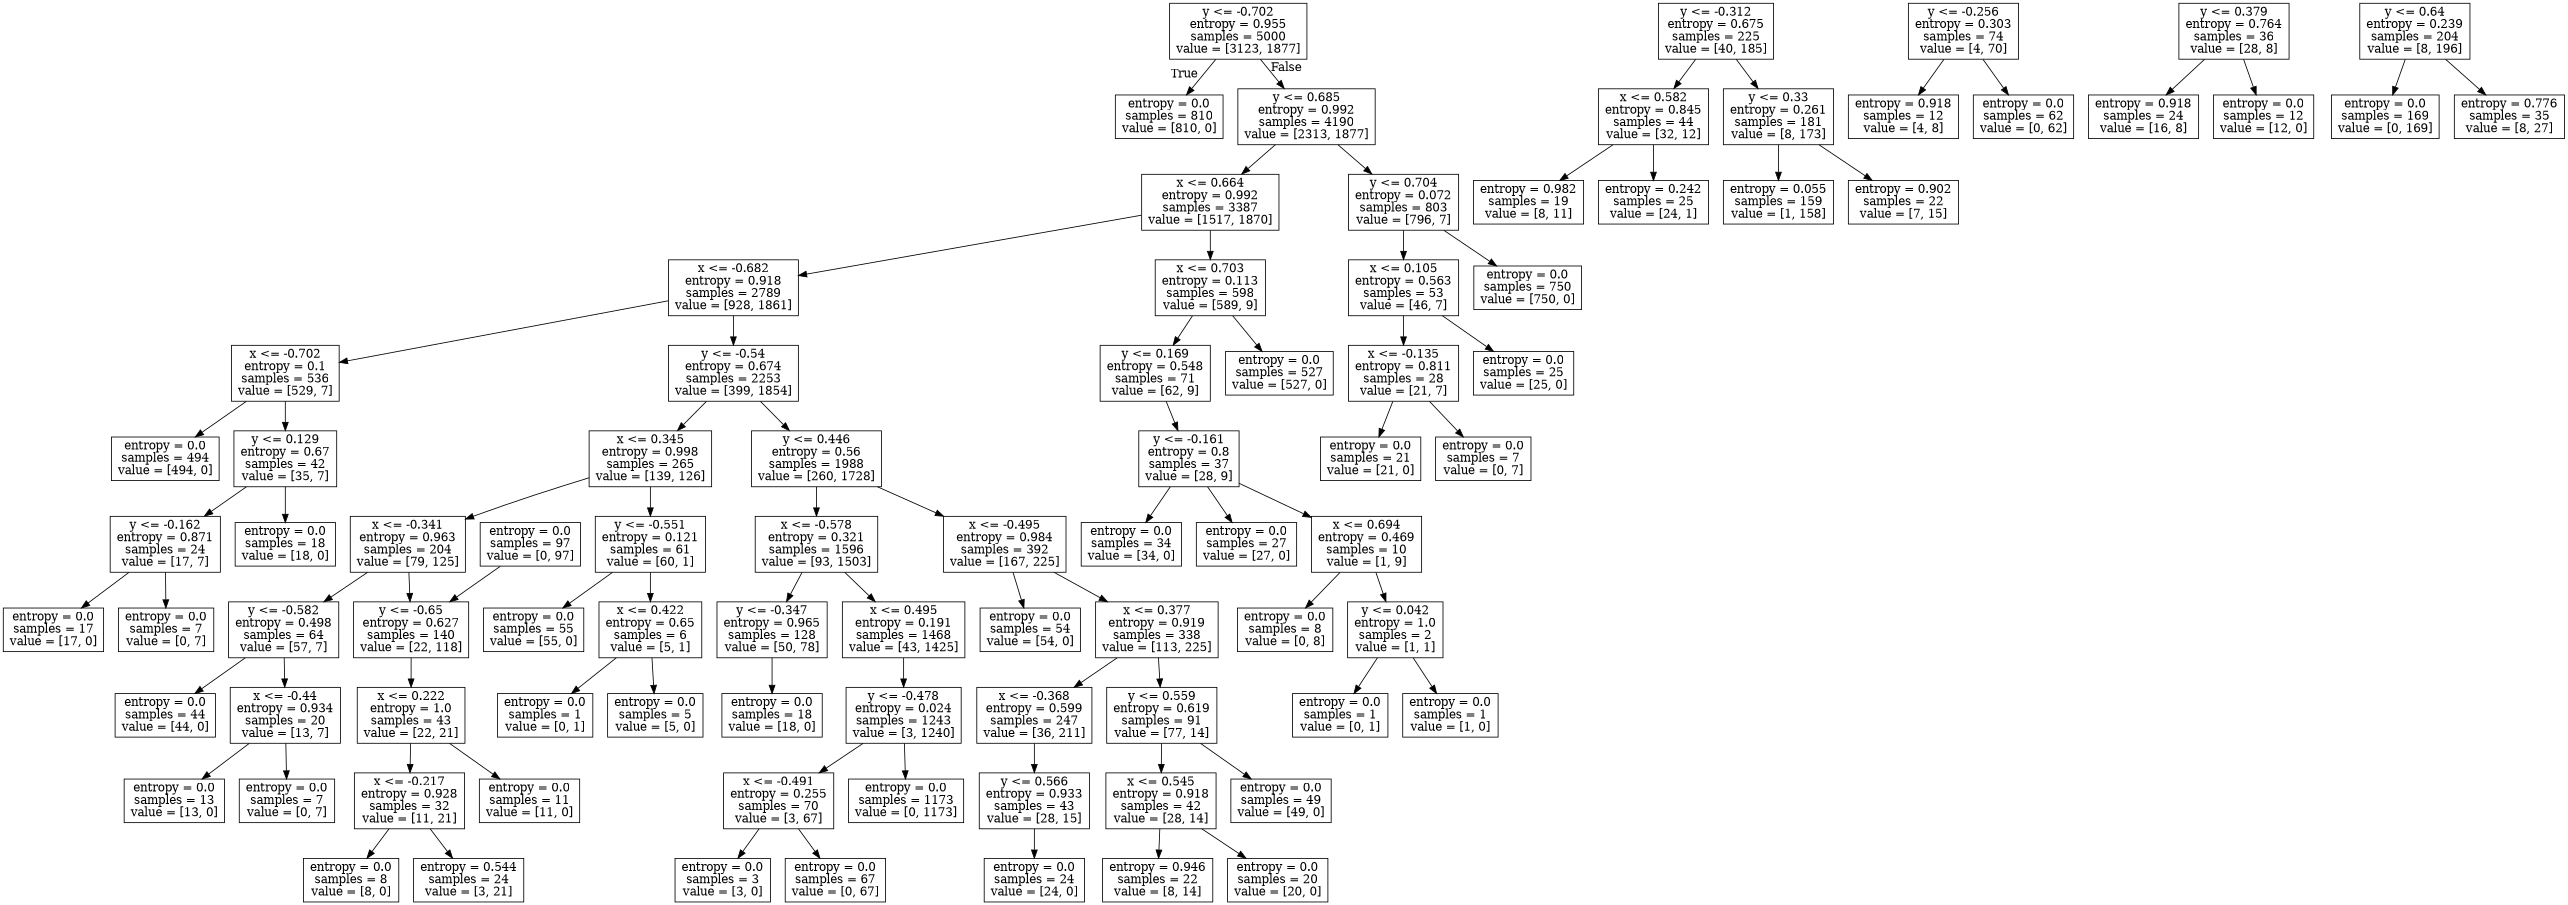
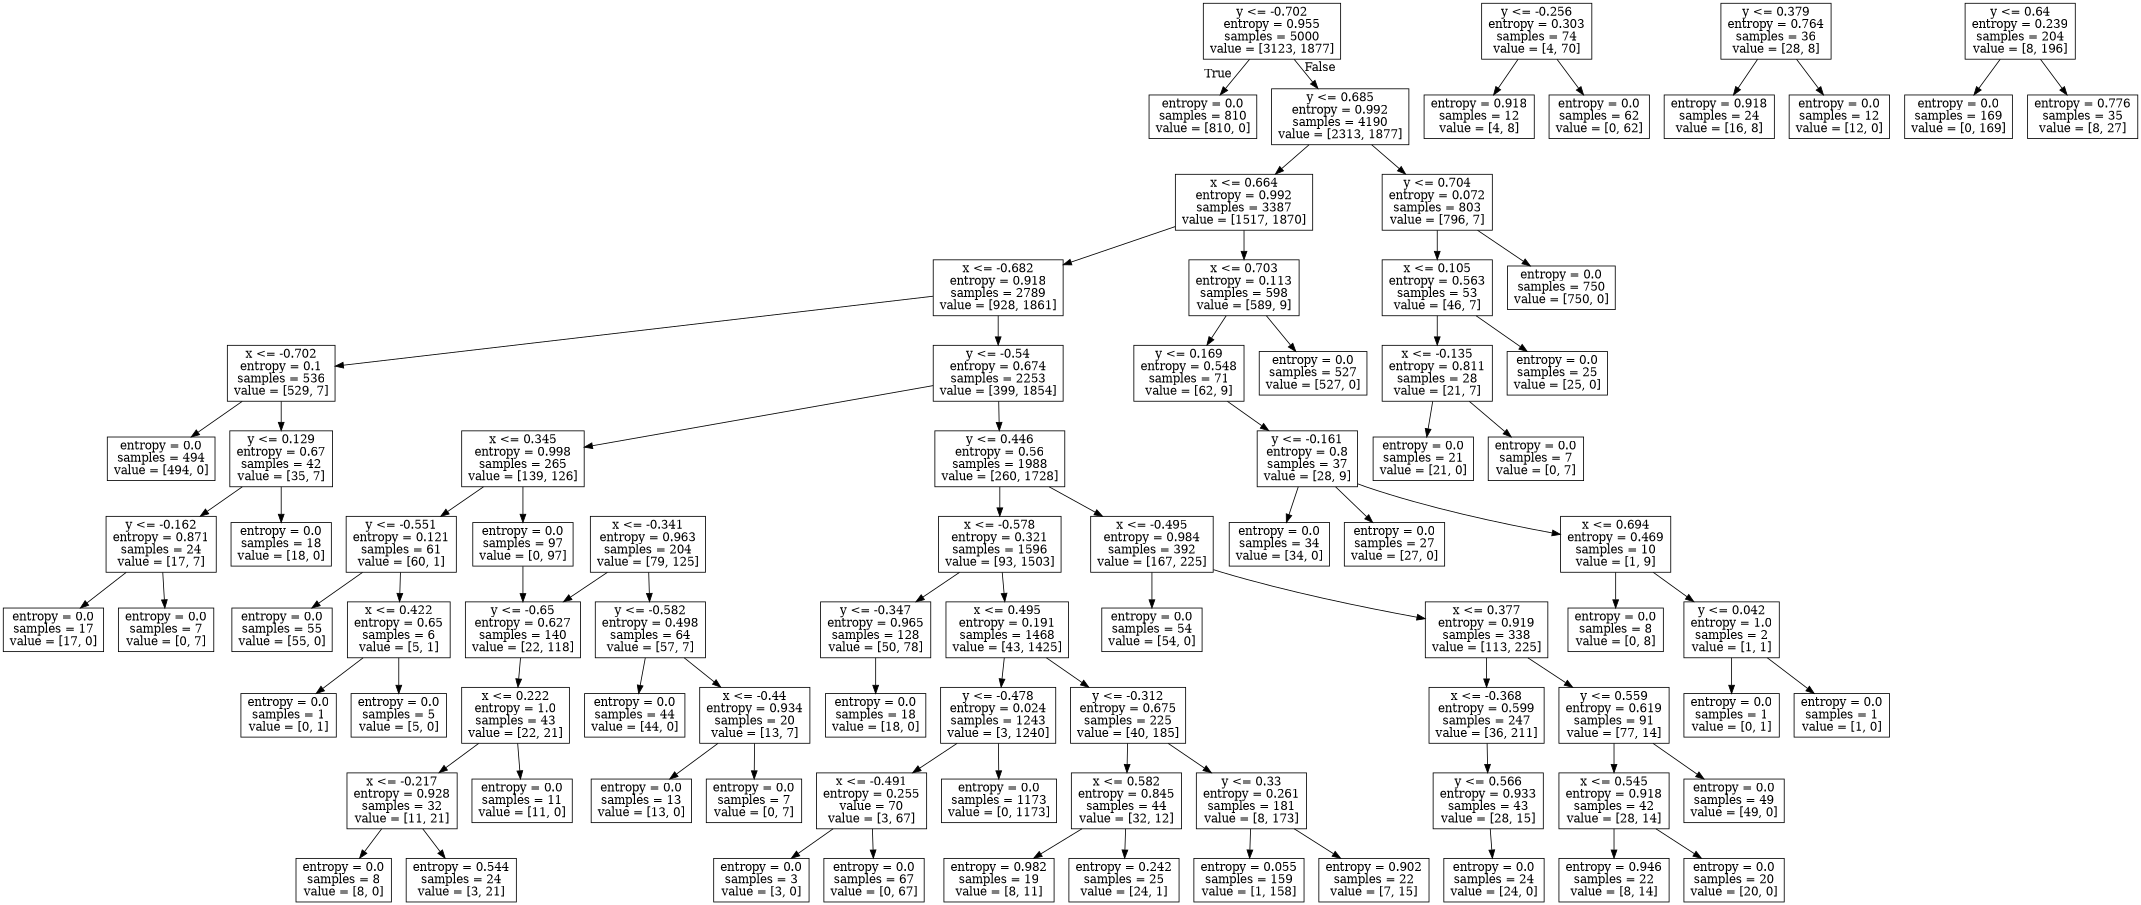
edge "x <= 0.345 entropy = 0.998 samples = 265 value = [139, 126]" -> "x <= -0.341 entropy = 0.963 samples = 204 value = [79, 125]": now "x <= 0.345 entropy = 0.998 samples = 265 value = [139, 126]" -> "entropy = 0.0 samples = 97 value = [0, 97]"
edge "x <= 0.495 entropy = 0.191 samples = 1468 value = [43, 1425]" -> "y <= -0.312 entropy = 0.675 samples = 225 value = [40, 185]": added
node "x <= -0.491 entropy = 0.255 samples = 70 value = [3, 67]": label "x <= -0.491 entropy = 0.255 samples = 70 value = [3, 67]" -> "x <= -0.491 entropy = 0.255 value = 70 value = [3, 67]"
